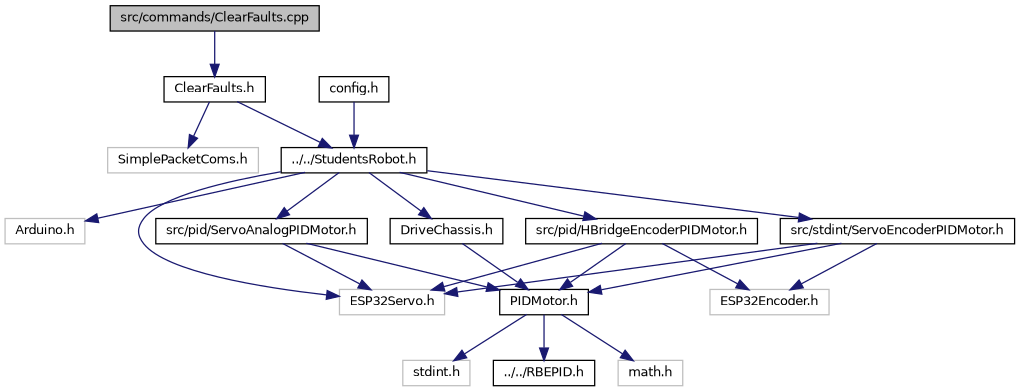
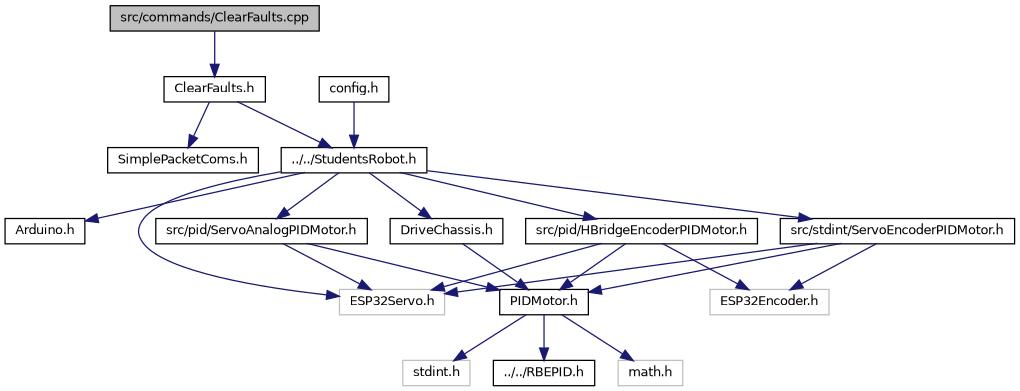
node "SimplePacketComs.h": color grey75 -> black
node "Arduino.h": color grey75 -> black
